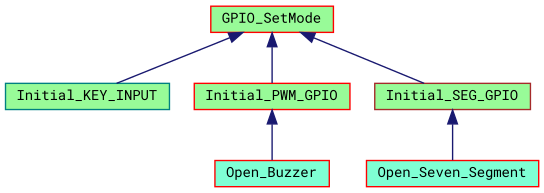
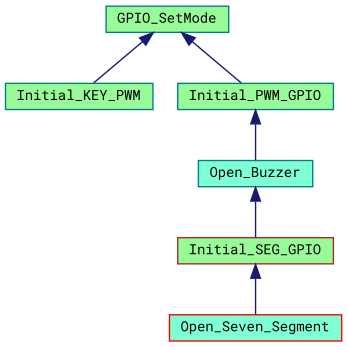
node "GPIO_SetMode": color red -> teal
edge "Initial_SEG_GPIO" -> "GPIO_SetMode": now "Initial_SEG_GPIO" -> "Open_Buzzer"
node "Initial_KEY_INPUT": label "Initial_KEY_INPUT" -> "Initial_KEY_PWM"
node "Initial_PWM_GPIO": color red -> teal
node "Open_Buzzer": color red -> teal
